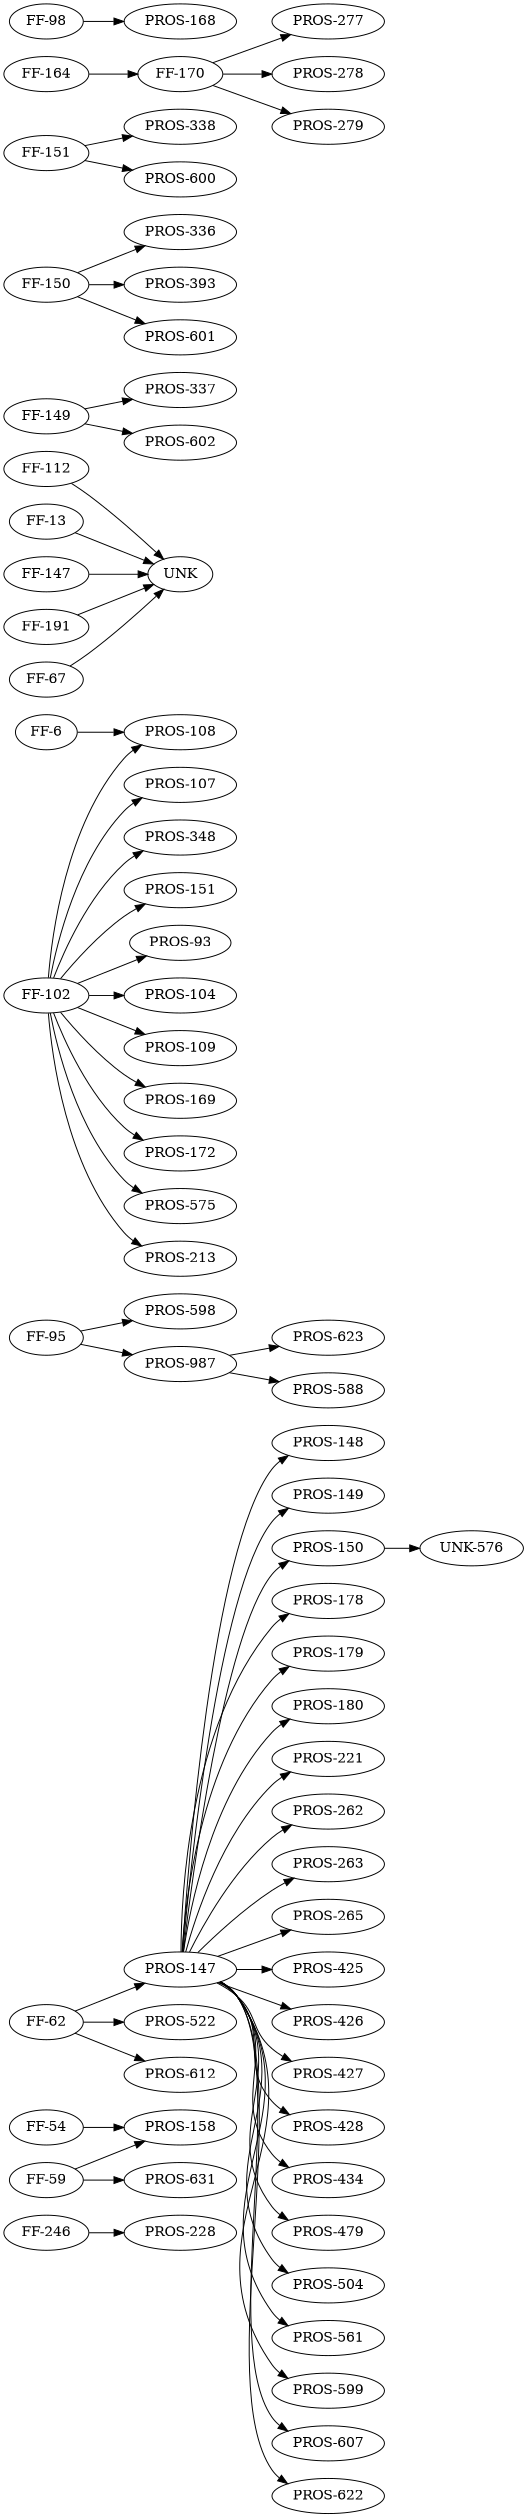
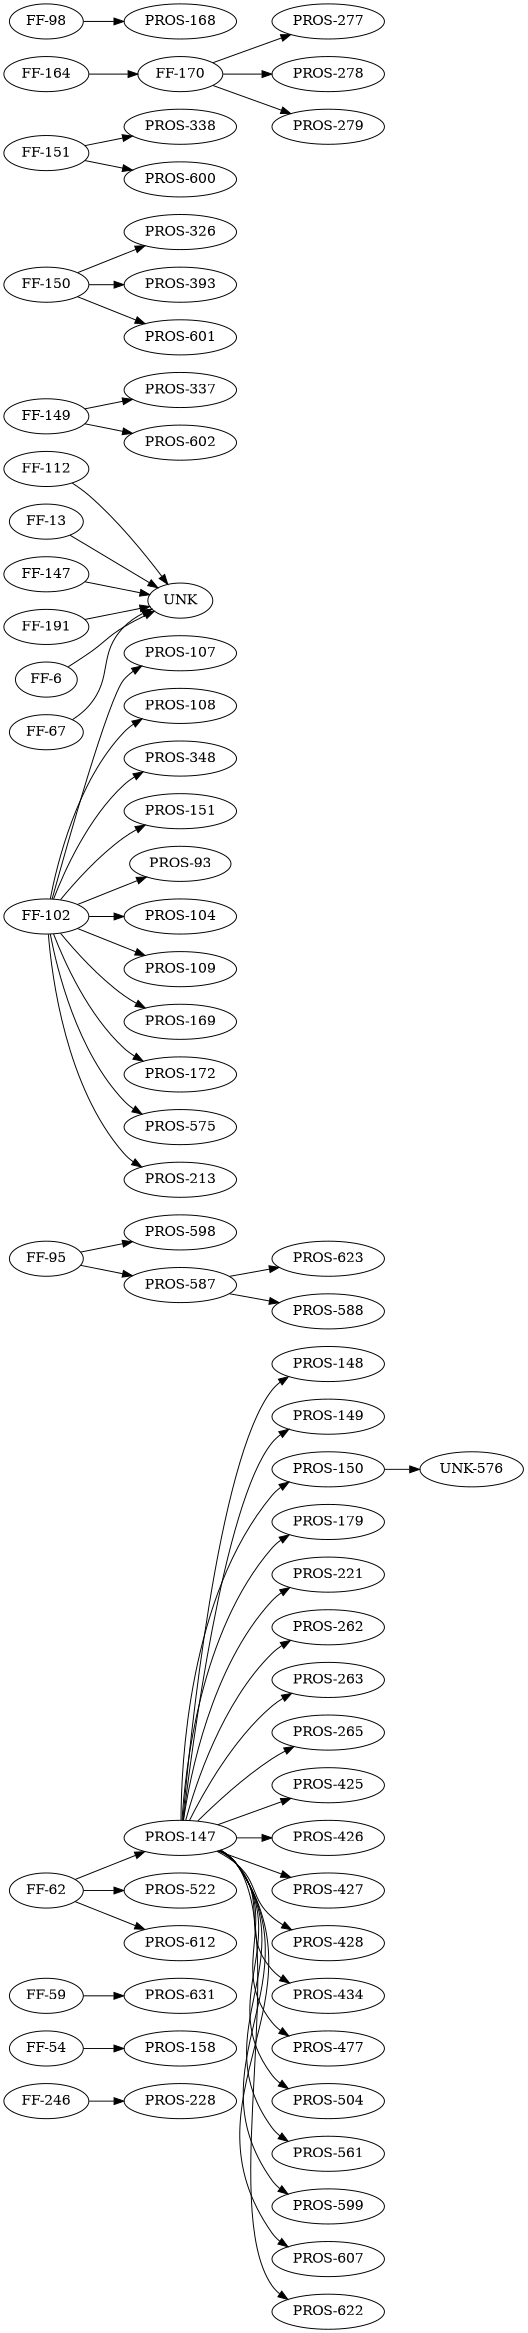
node "PROS-336": label "PROS-336" -> "PROS-326"
edge "FF-6" -> "PROS-108": now "FF-6" -> "UNK"
node "PROS-987": label "PROS-987" -> "PROS-587"
node "PROS-178": removed
node "PROS-180": removed
edge "FF-59" -> "PROS-158": removed
node "PROS-479": label "PROS-479" -> "PROS-477"
